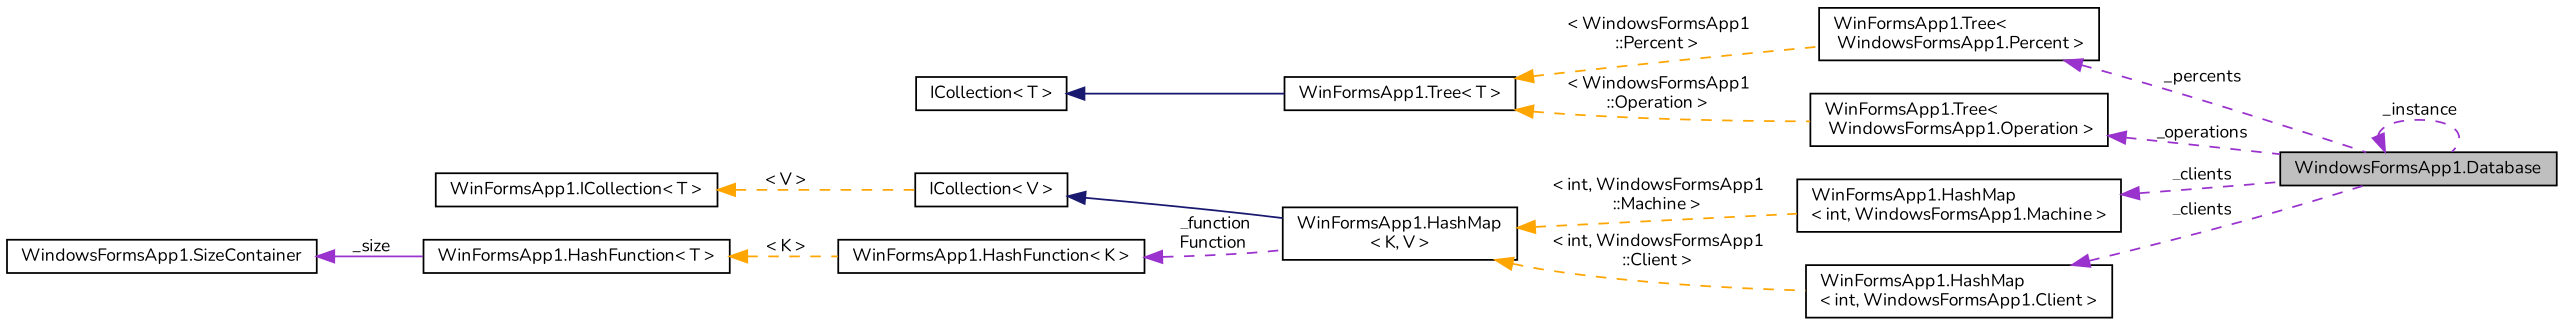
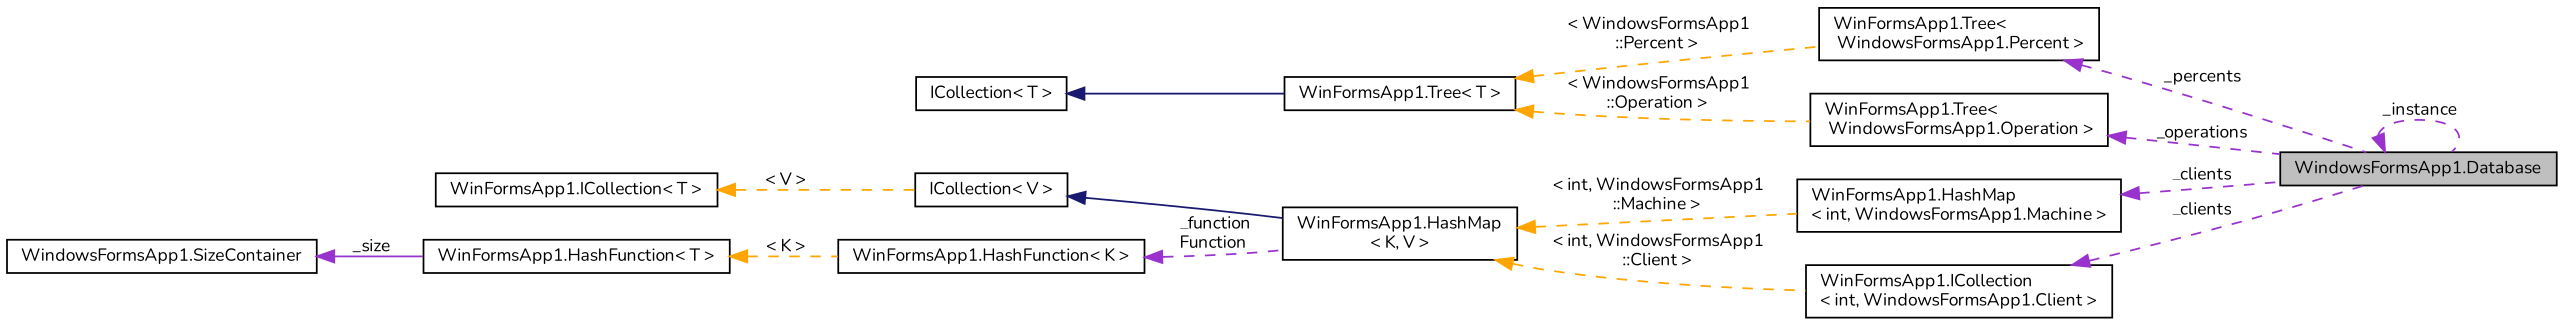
node "WinFormsApp1.HashMap < int, WindowsFormsApp1.Client >": label "WinFormsApp1.HashMap < int, WindowsFormsApp1.Client >" -> "WinFormsApp1.ICollection < int, WindowsFormsApp1.Client >"
